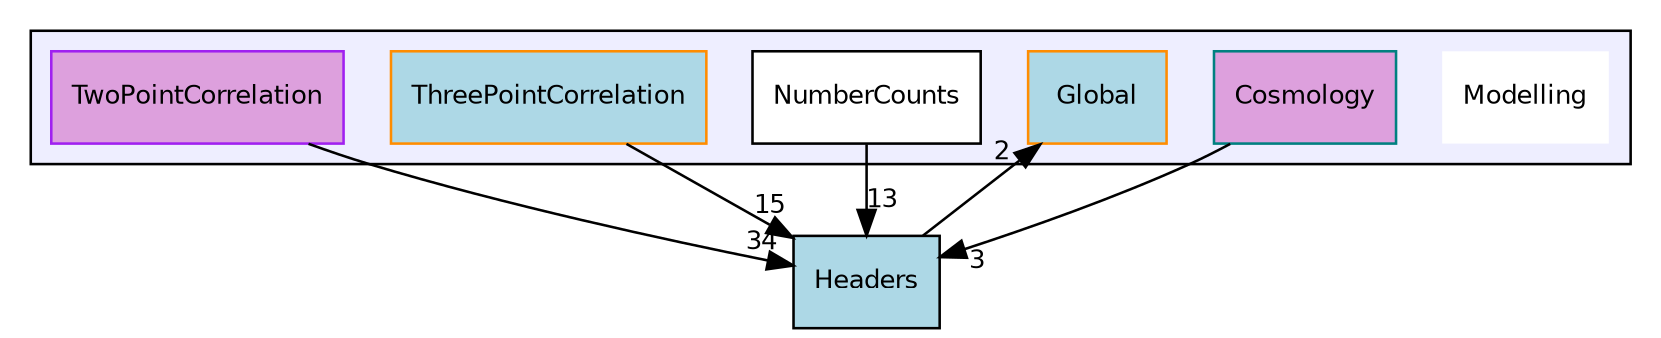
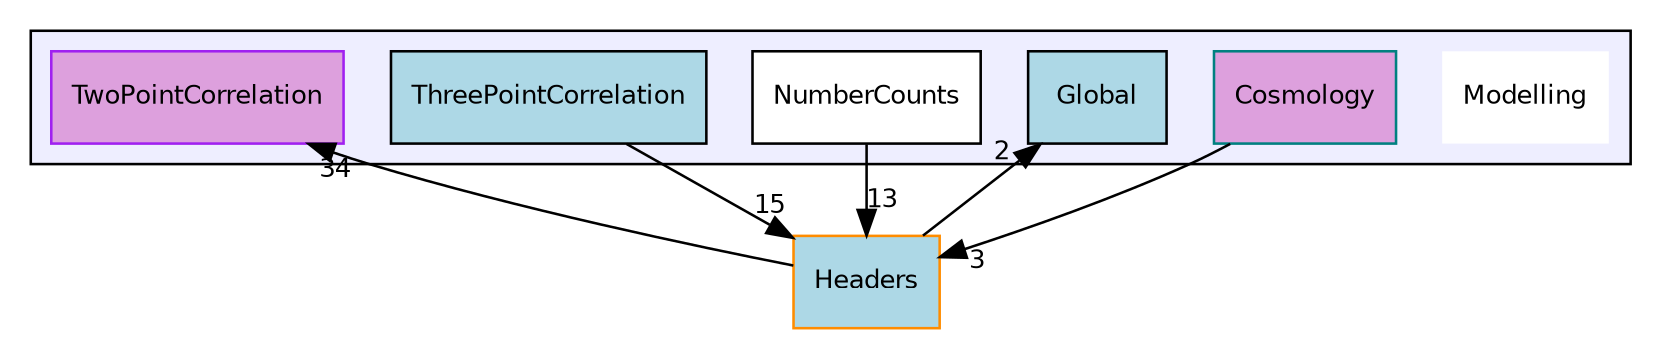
node "ThreePointCorrelation": color darkorange -> black
node "Global": color darkorange -> black
edge "TwoPointCorrelation" -> "Headers": reversed
node "Headers": color black -> darkorange
